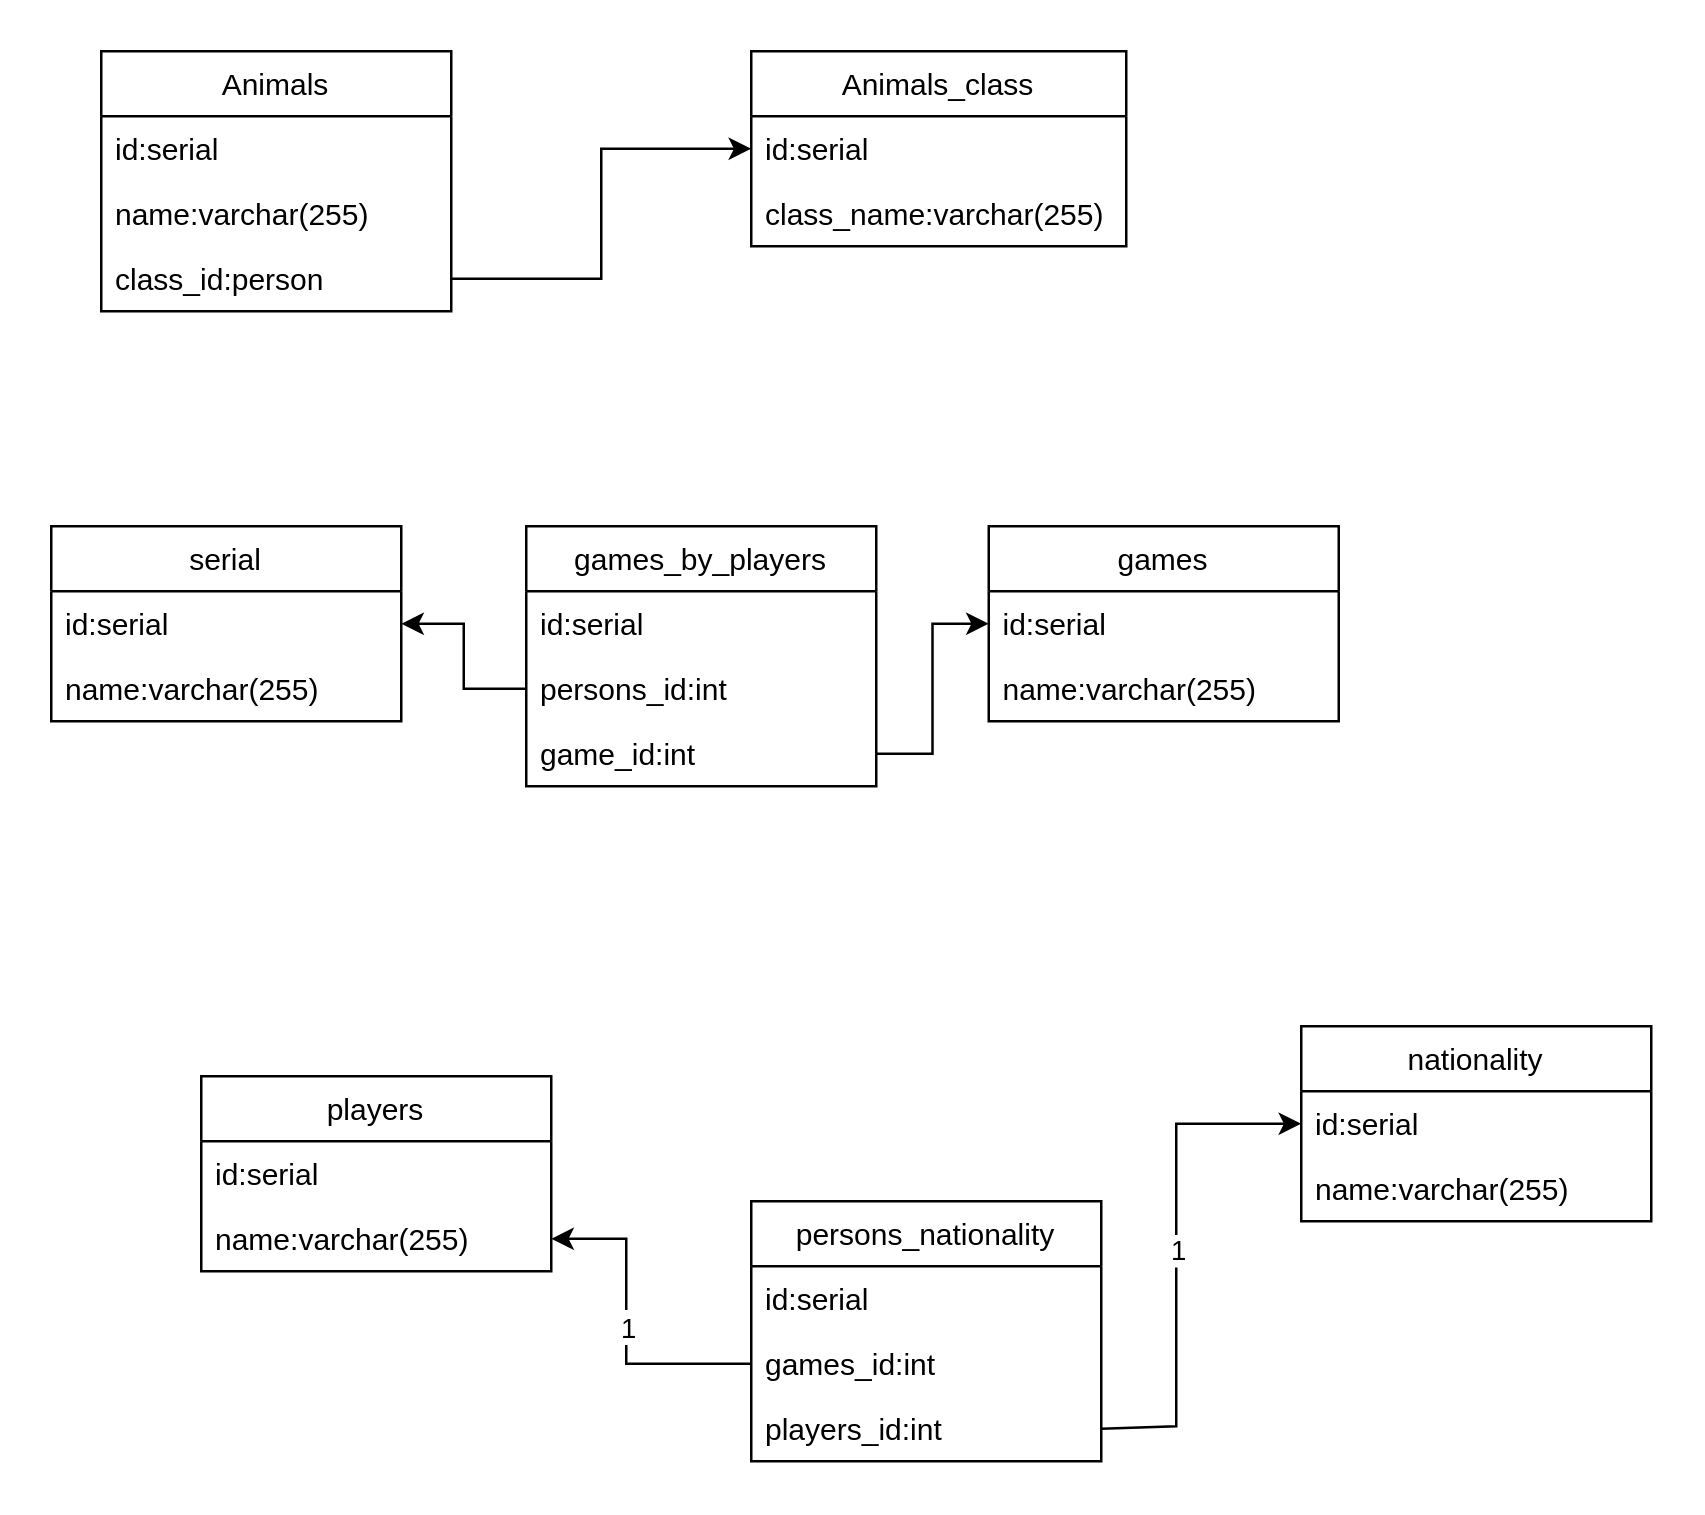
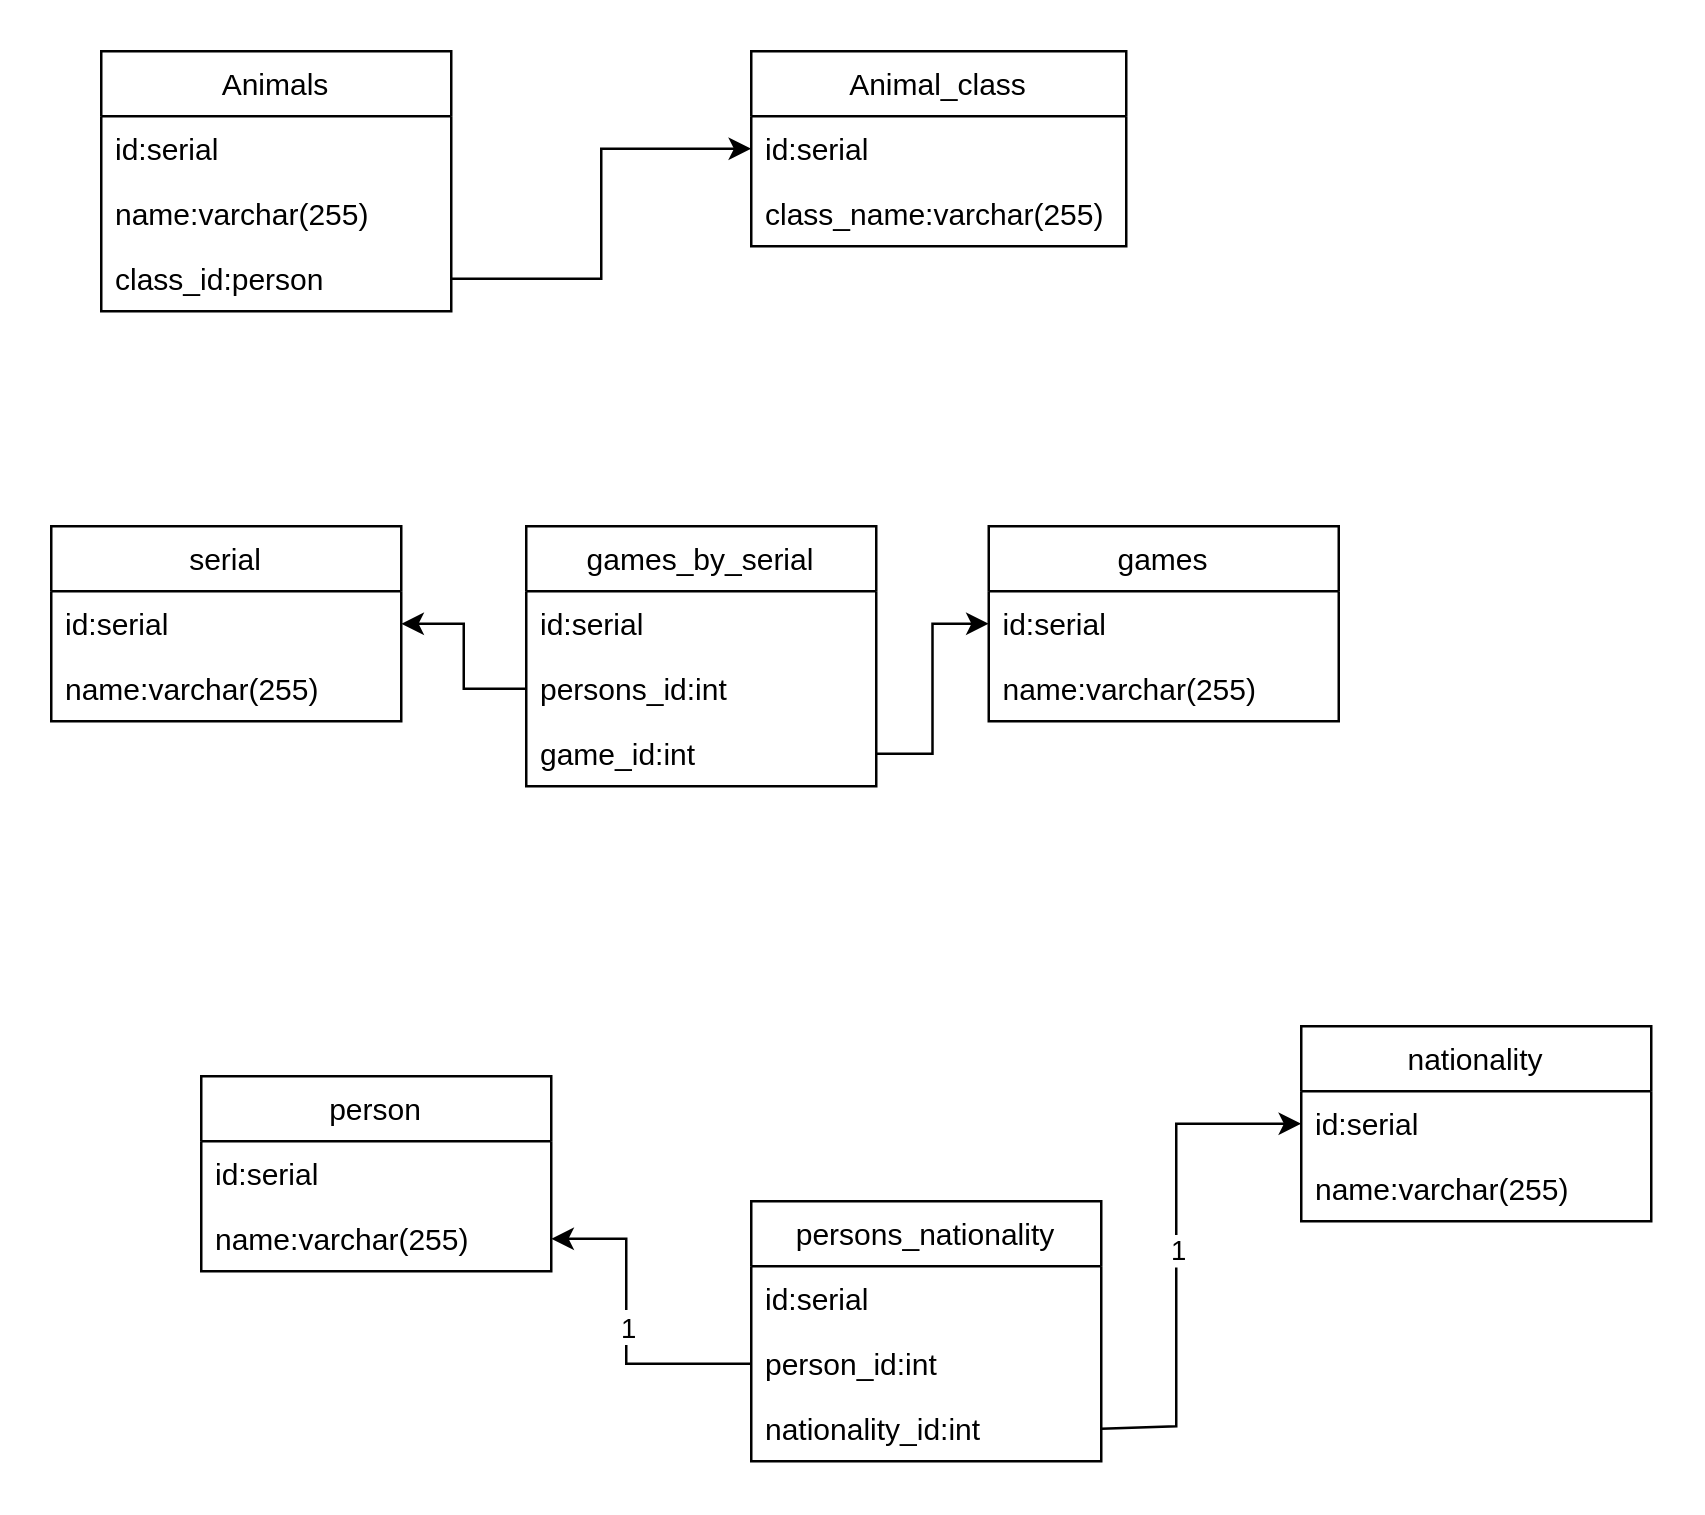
node "Animals_class": label "Animals_class" -> "Animal_class"
node "games_by_players": label "games_by_players" -> "games_by_serial"
node "players": label "players" -> "person"
node "games_id:int": label "games_id:int" -> "person_id:int"
node "players_id:int": label "players_id:int" -> "nationality_id:int"
